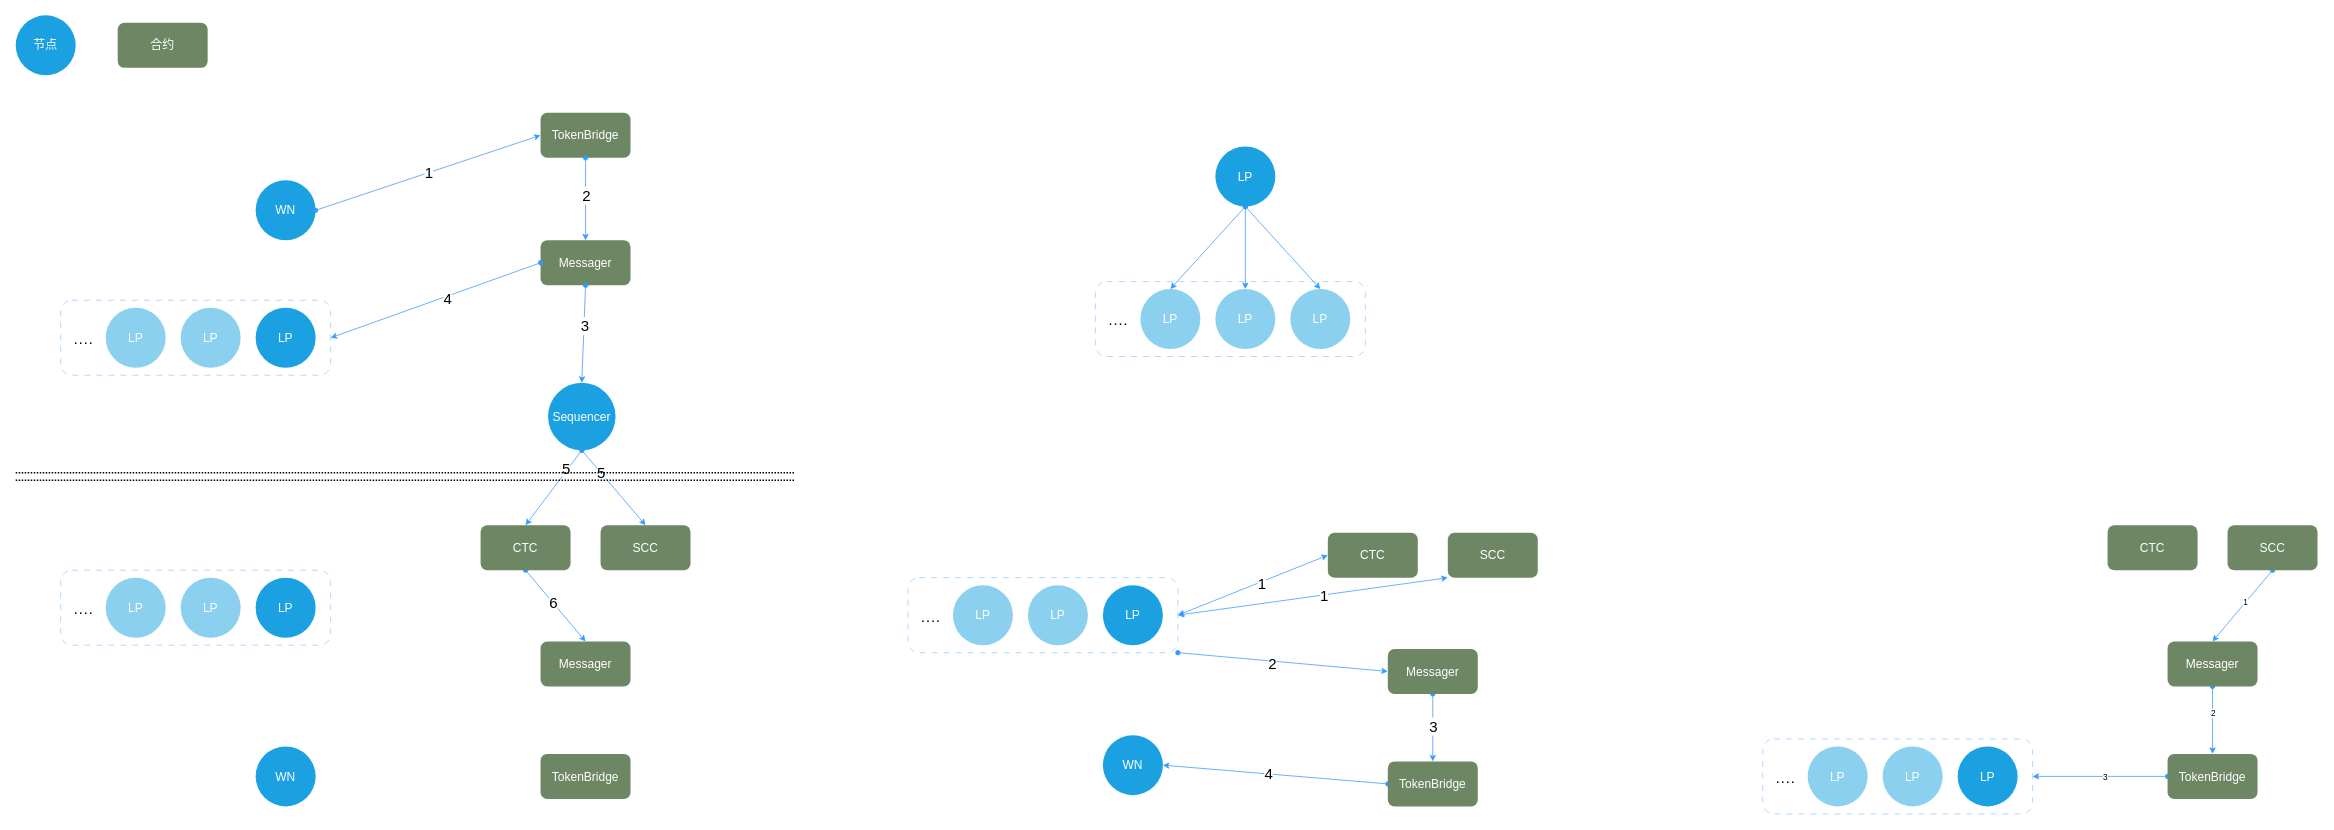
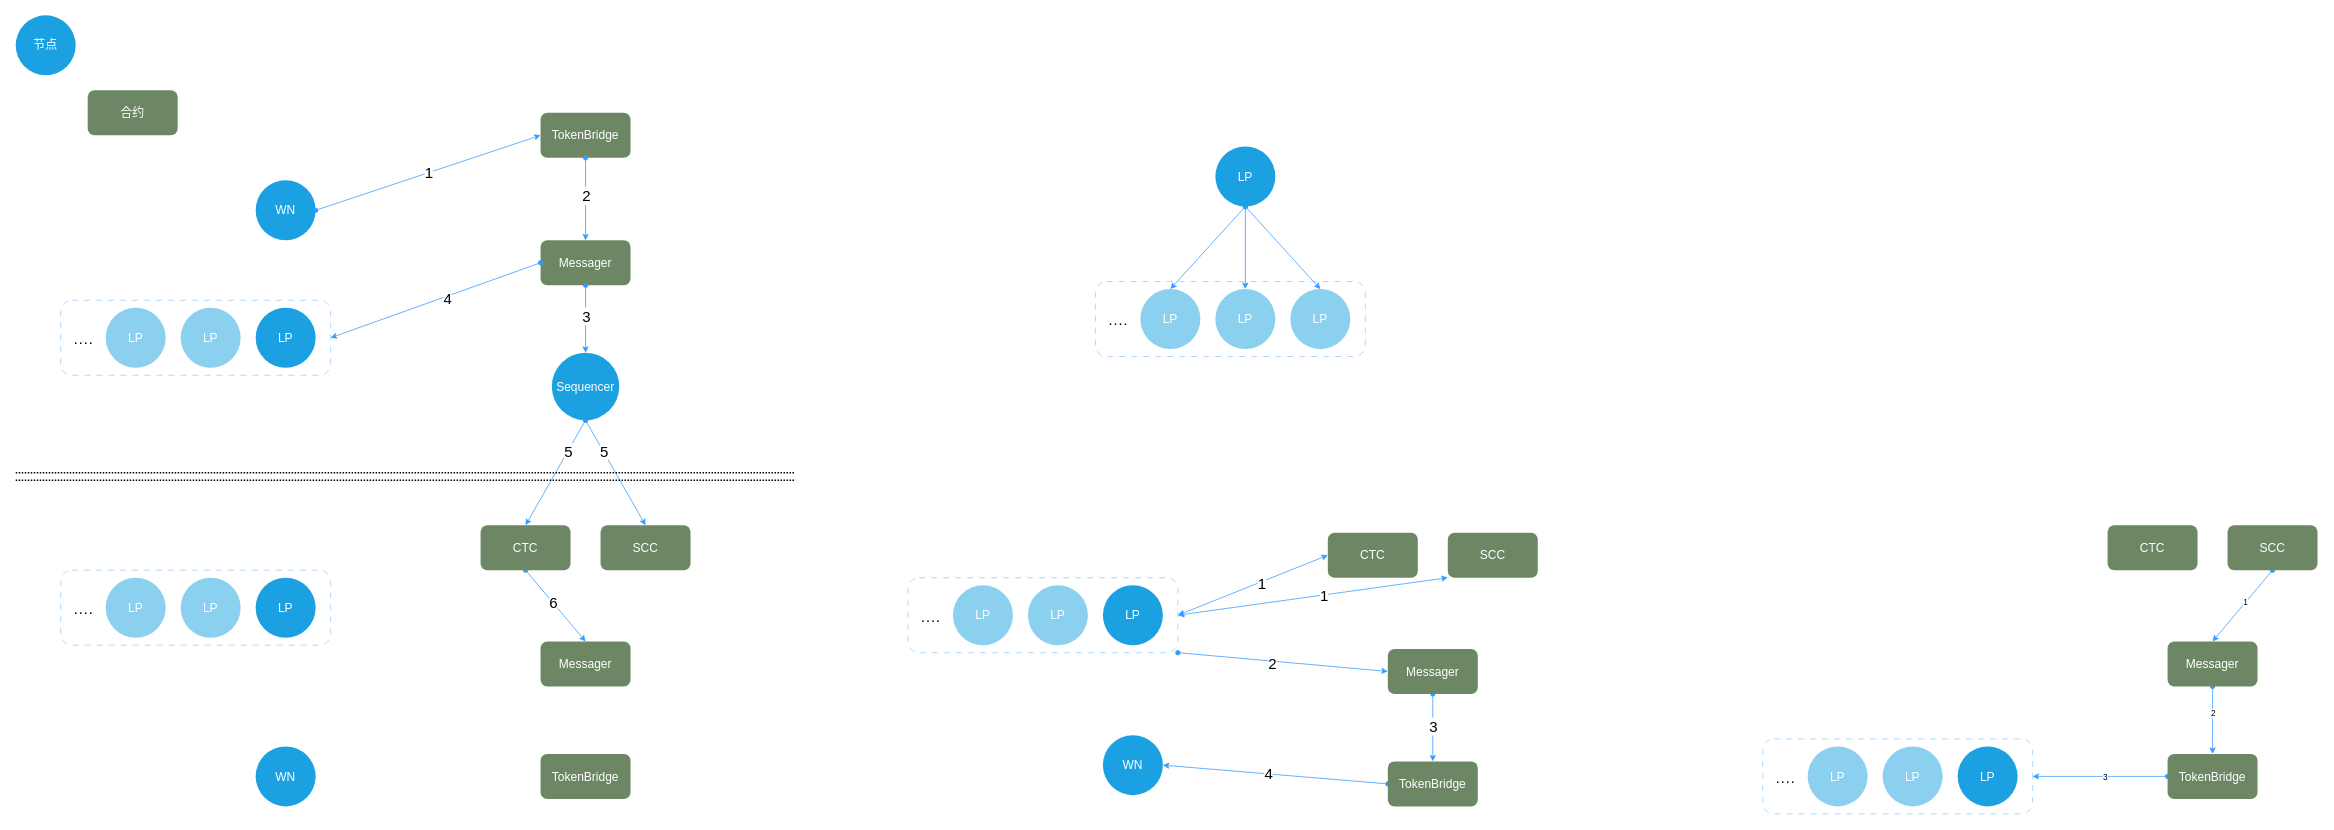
node "合约": moved (162, 45) -> (132, 113)
node "Sequencer": moved (582, 417) -> (585, 387)
